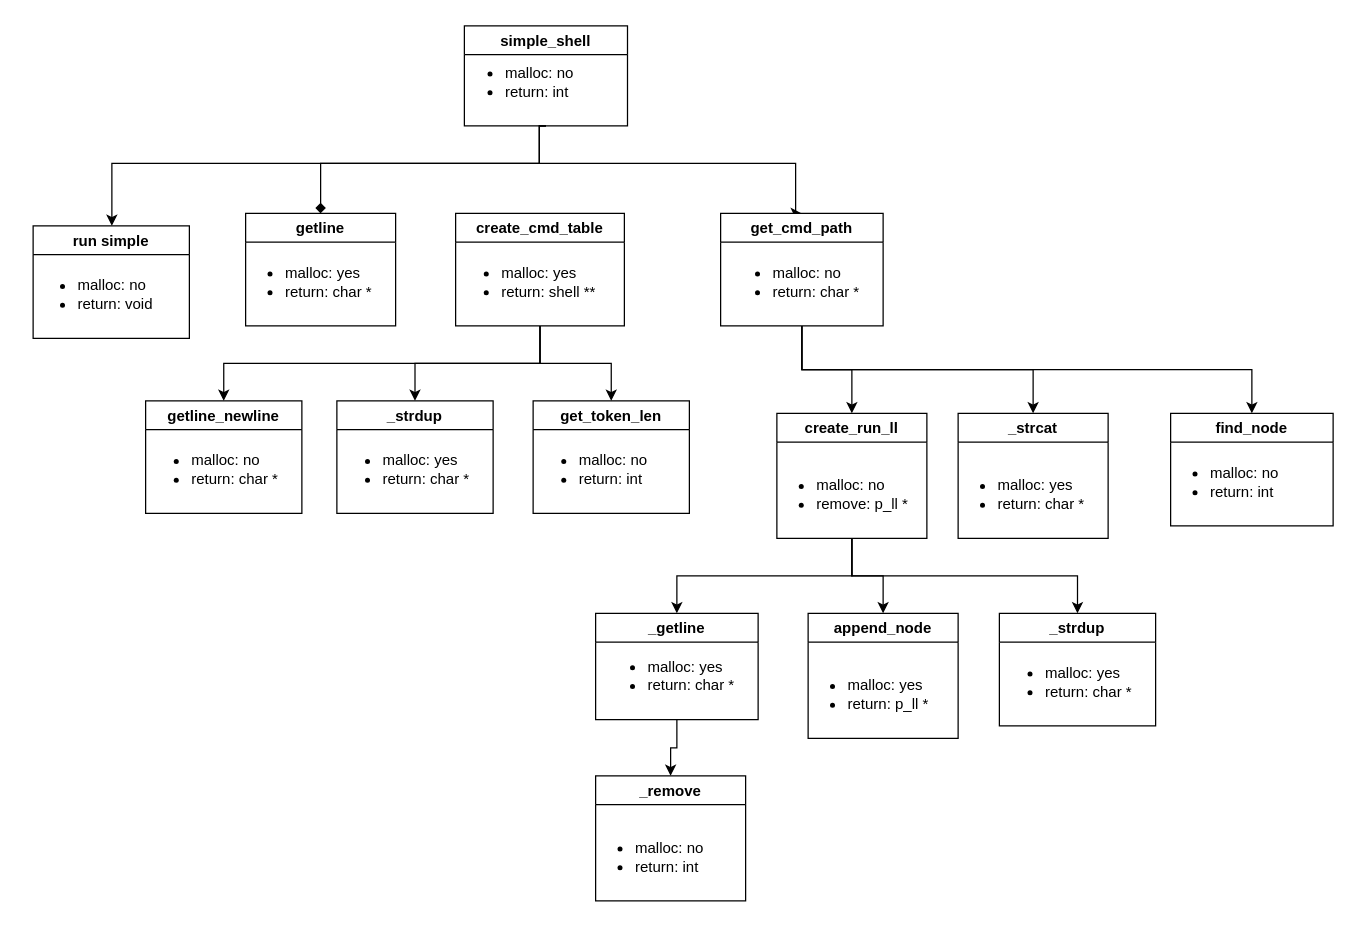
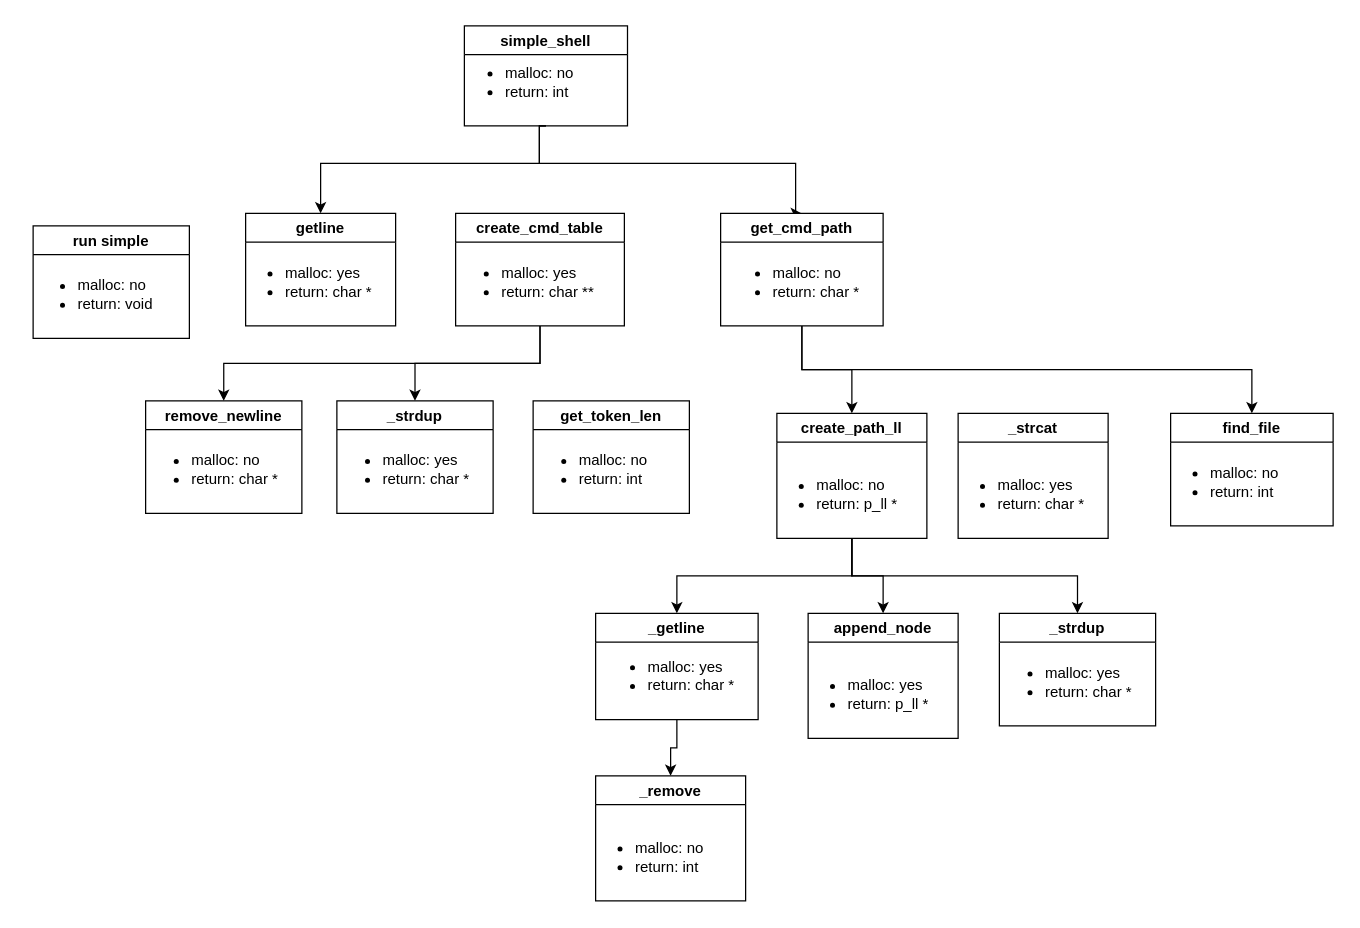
edge "simple_shell" -> "run simple": removed
edge "simple_shell" -> "getline": arrowhead diamond -> classic
node "malloc: yes return: shell **": label "malloc: yes return: shell **" -> "malloc: yes return: char **"
edge "create_cmd_table" -> "get_token_len": removed
edge "get_cmd_path" -> "_strcat": removed
node "getline_newline": label "getline_newline" -> "remove_newline"
node "create_run_ll": label "create_run_ll" -> "create_path_ll"
node "find_node": label "find_node" -> "find_file"
node "malloc: no remove: p_ll *": label "malloc: no remove: p_ll *" -> "malloc: no return: p_ll *"
